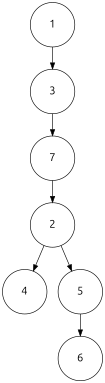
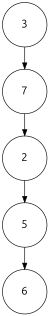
node "1": removed
node "4": removed
